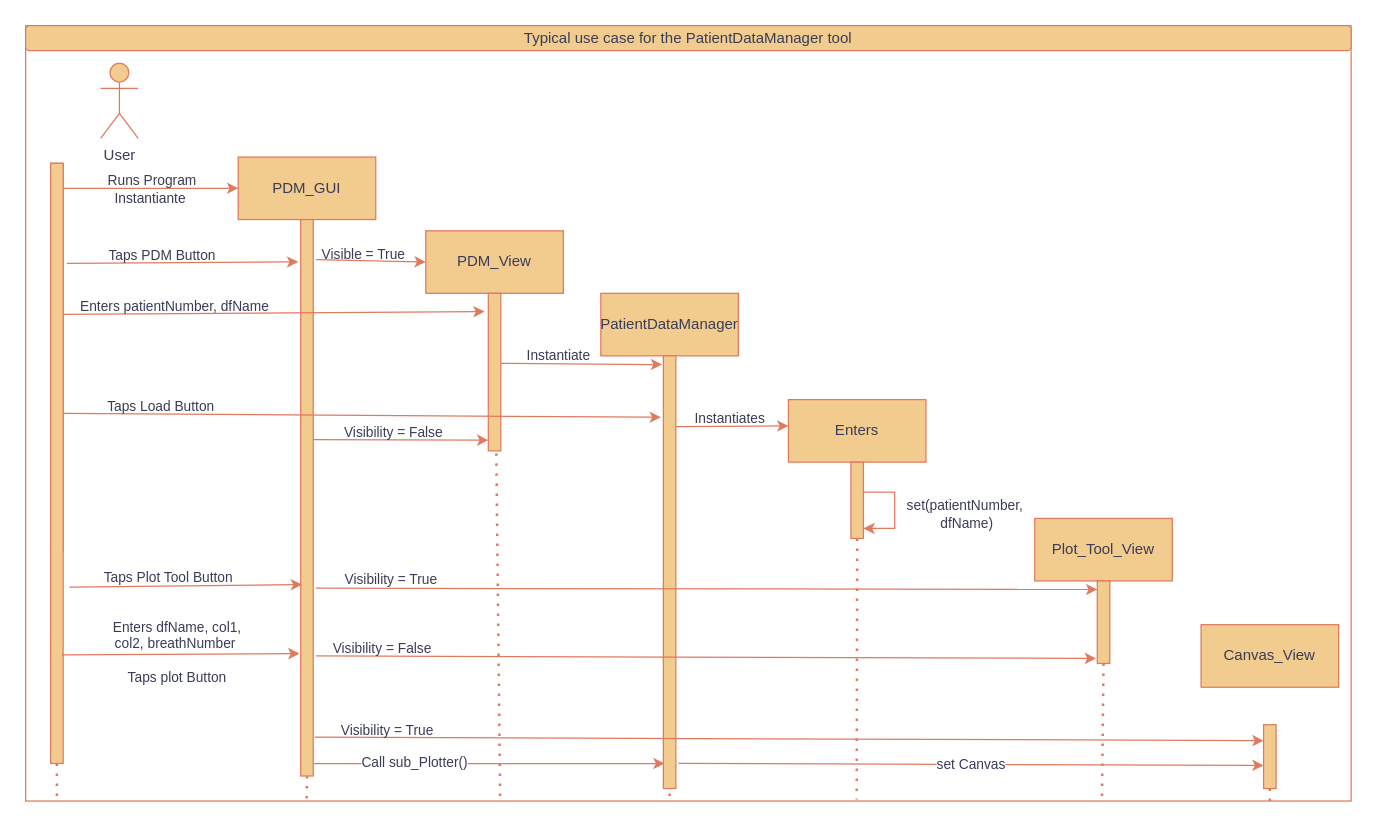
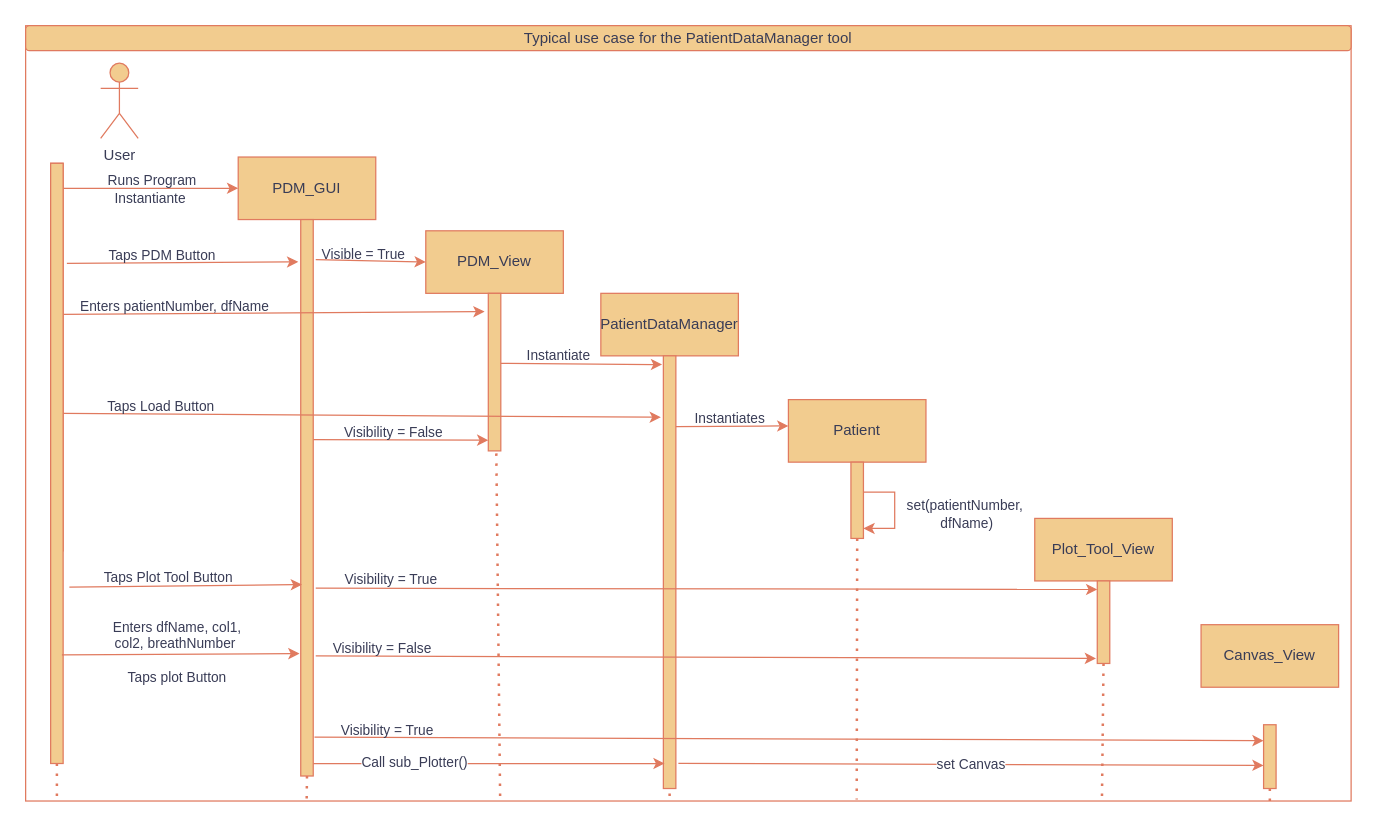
node "Enters": label "Enters" -> "Patient"
